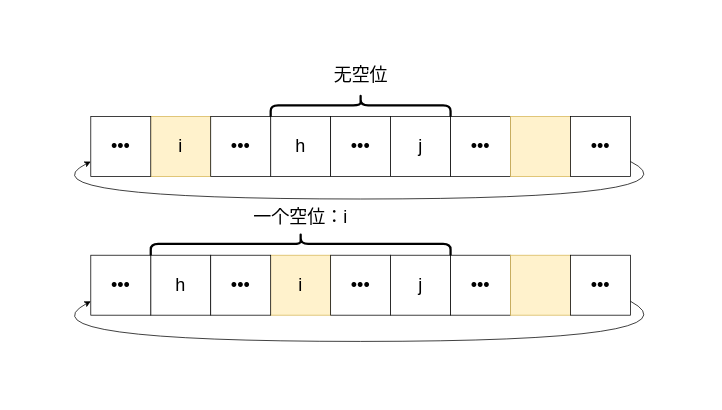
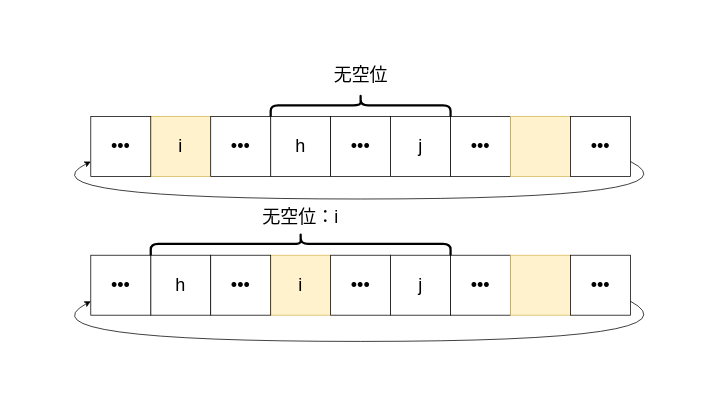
node "一个空位：i": label "一个空位：i" -> "无空位：i"
